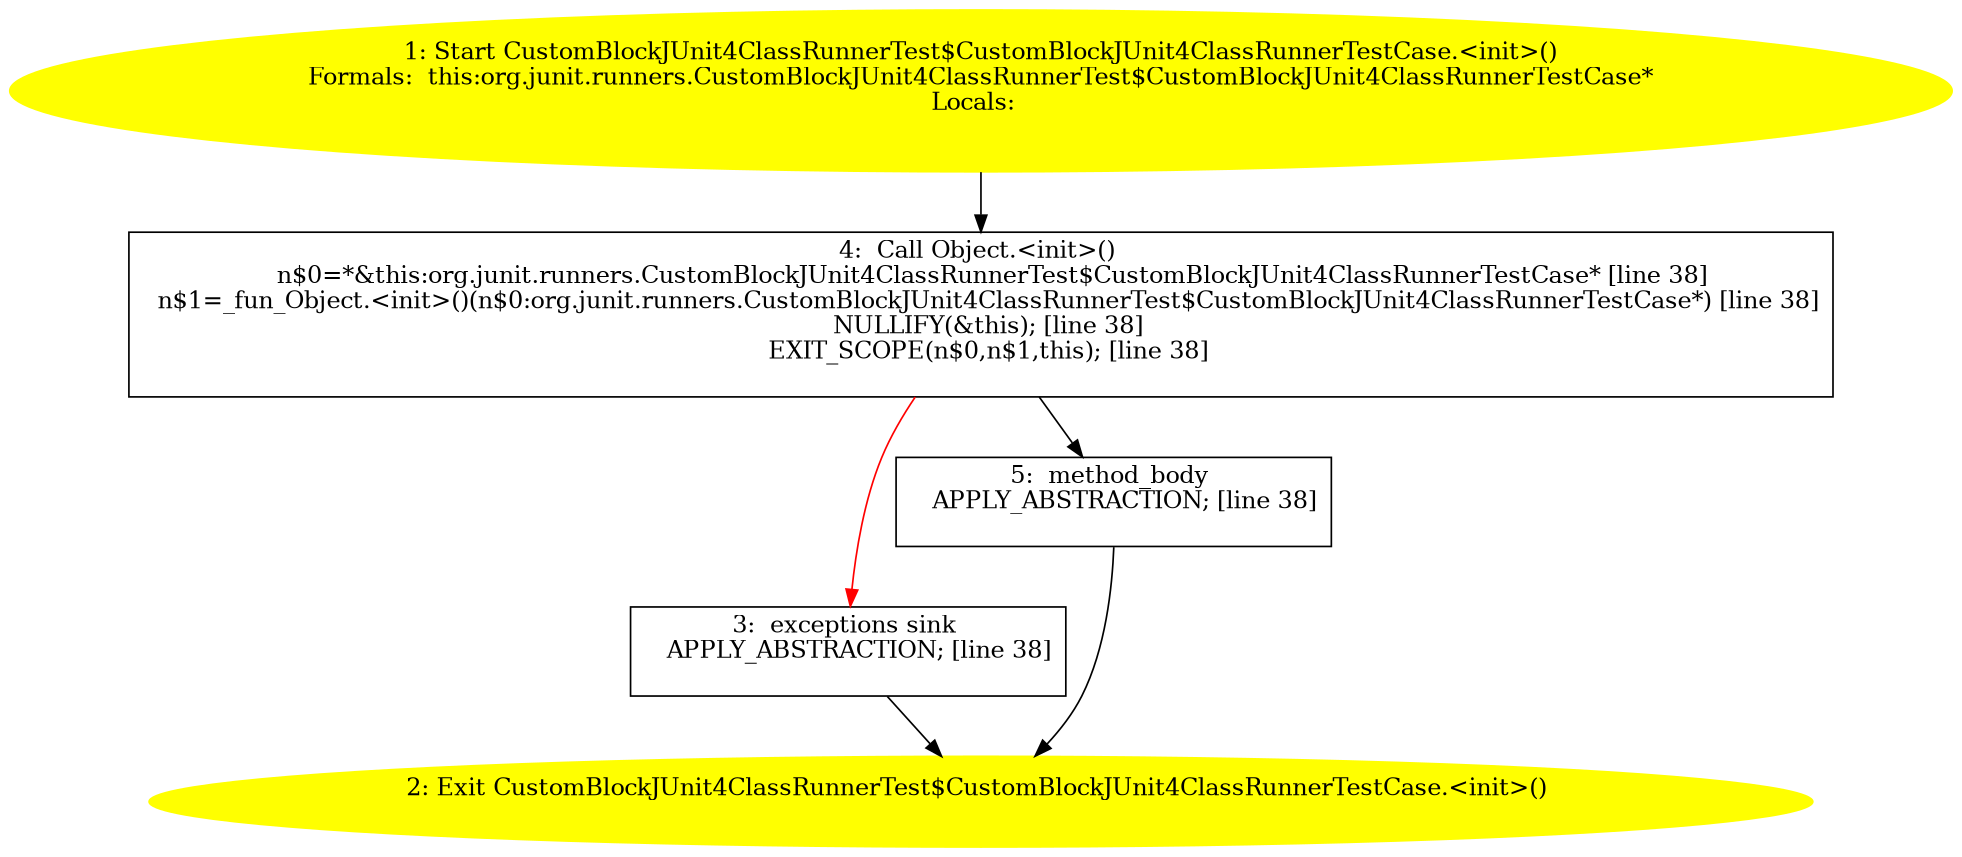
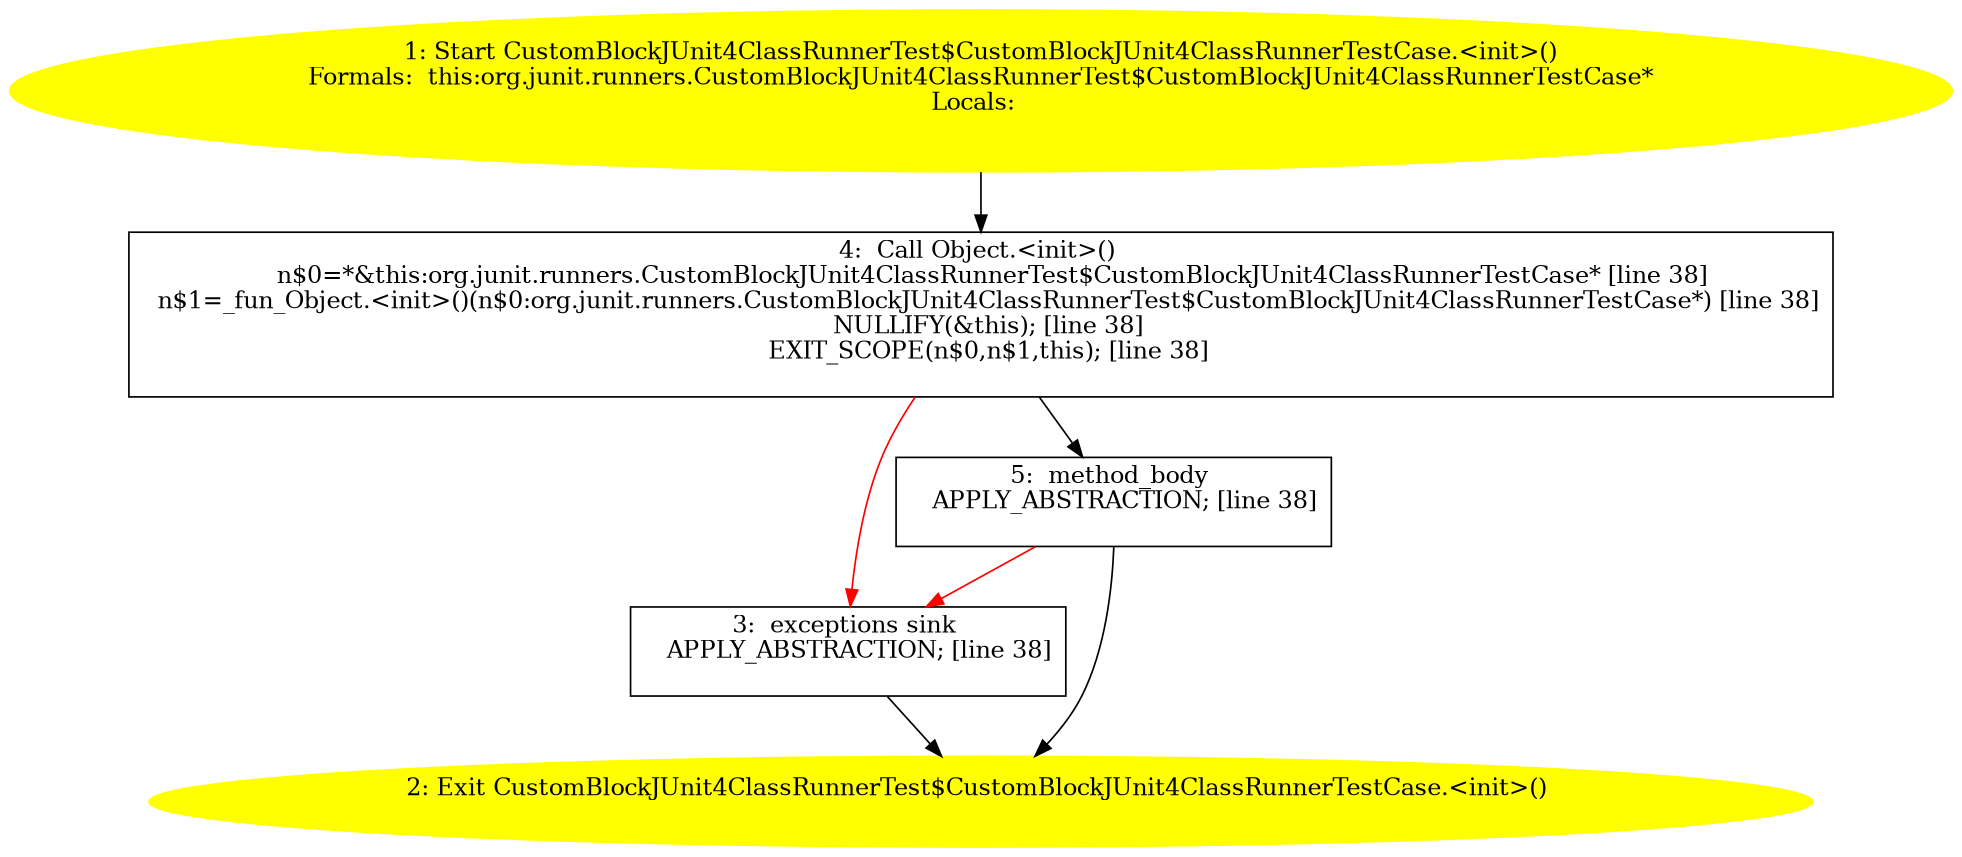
edge "5:  method_body APPLY_ABSTRACTION; [line 38]" -> "3:  exceptions sink APPLY_ABSTRACTION; [line 38]": added
